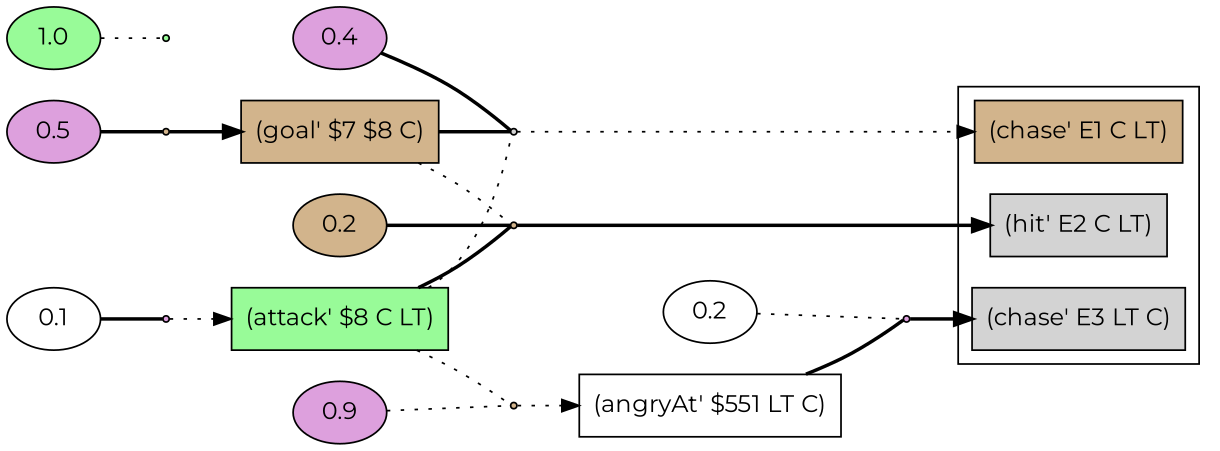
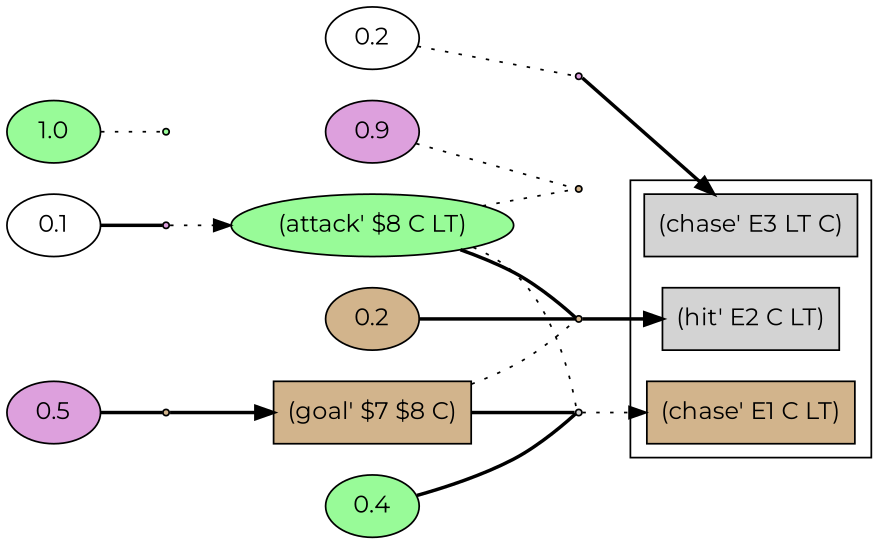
node "0.4": fillcolor plum -> palegreen
node "(attack' $8 C LT)": shape box -> ellipse
node "(angryAt' $551 LT C)": removed
